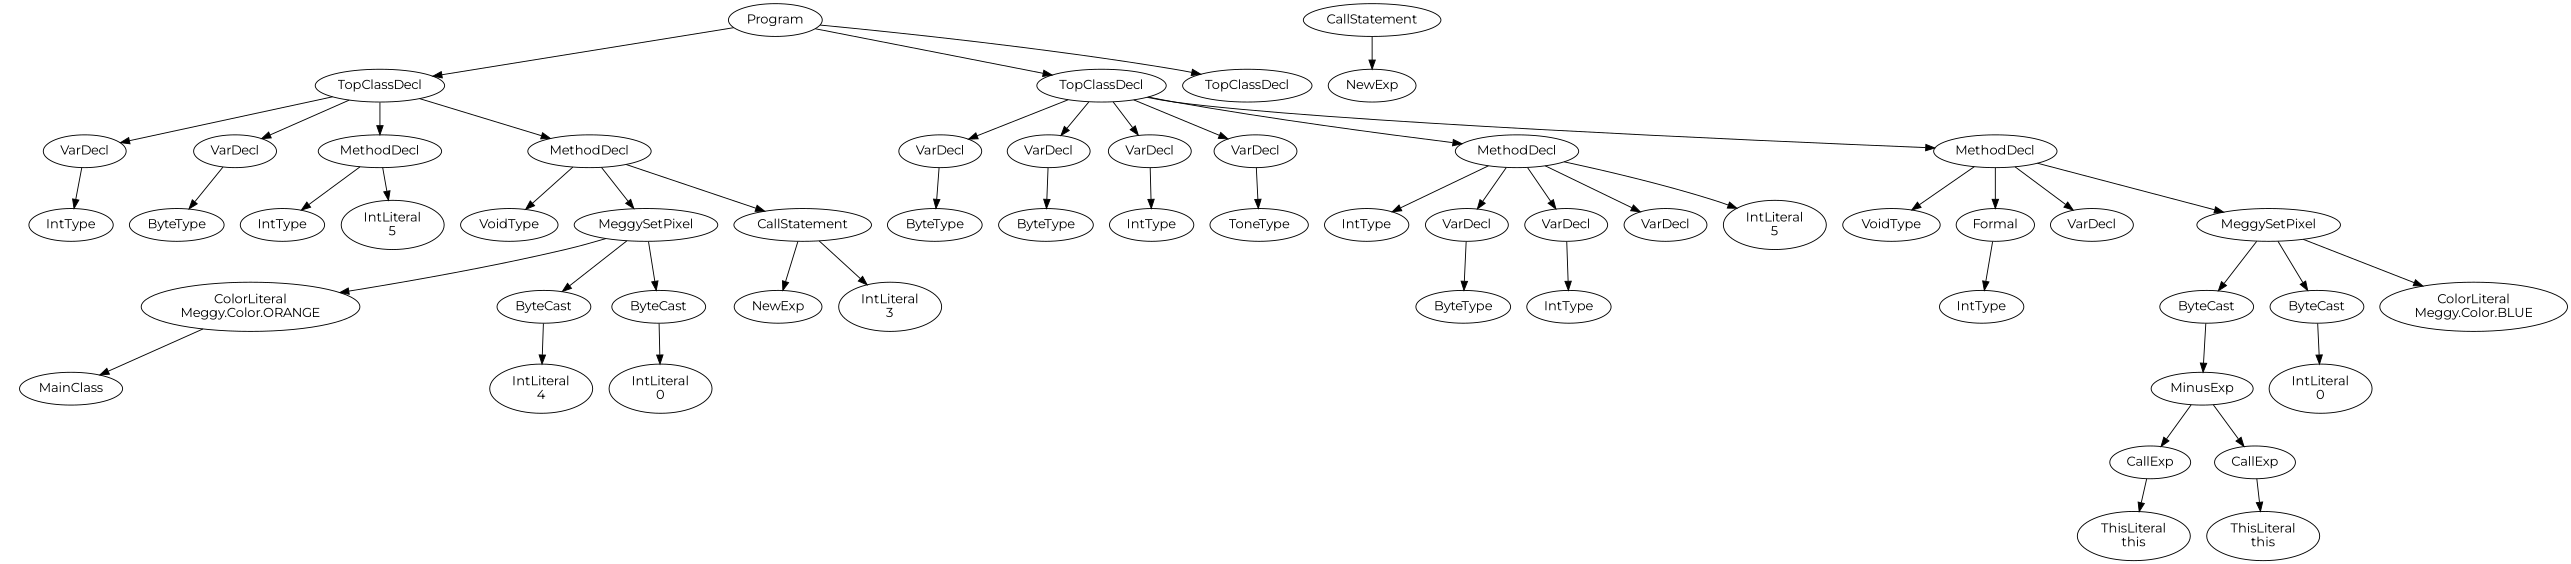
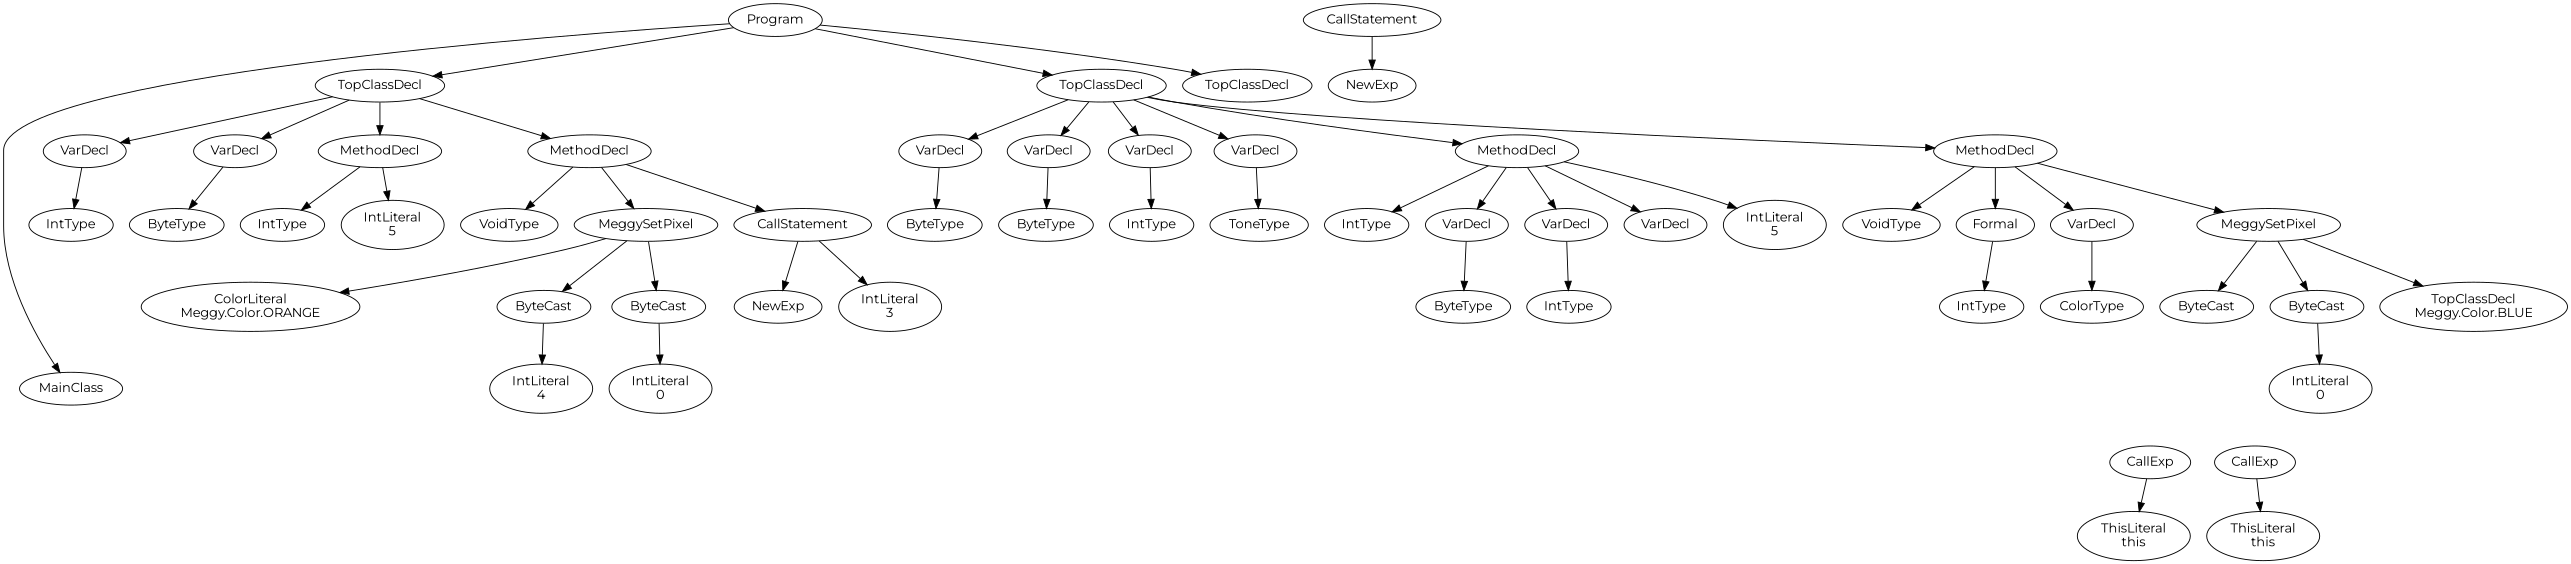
node "ColorType": added
node "ColorLiteral Meggy.Color.BLUE": label "ColorLiteral Meggy.Color.BLUE" -> "TopClassDecl Meggy.Color.BLUE"
edge "ColorLiteral Meggy.Color.ORANGE" -> "MainClass": now "Program" -> "MainClass"
node "MinusExp": removed
